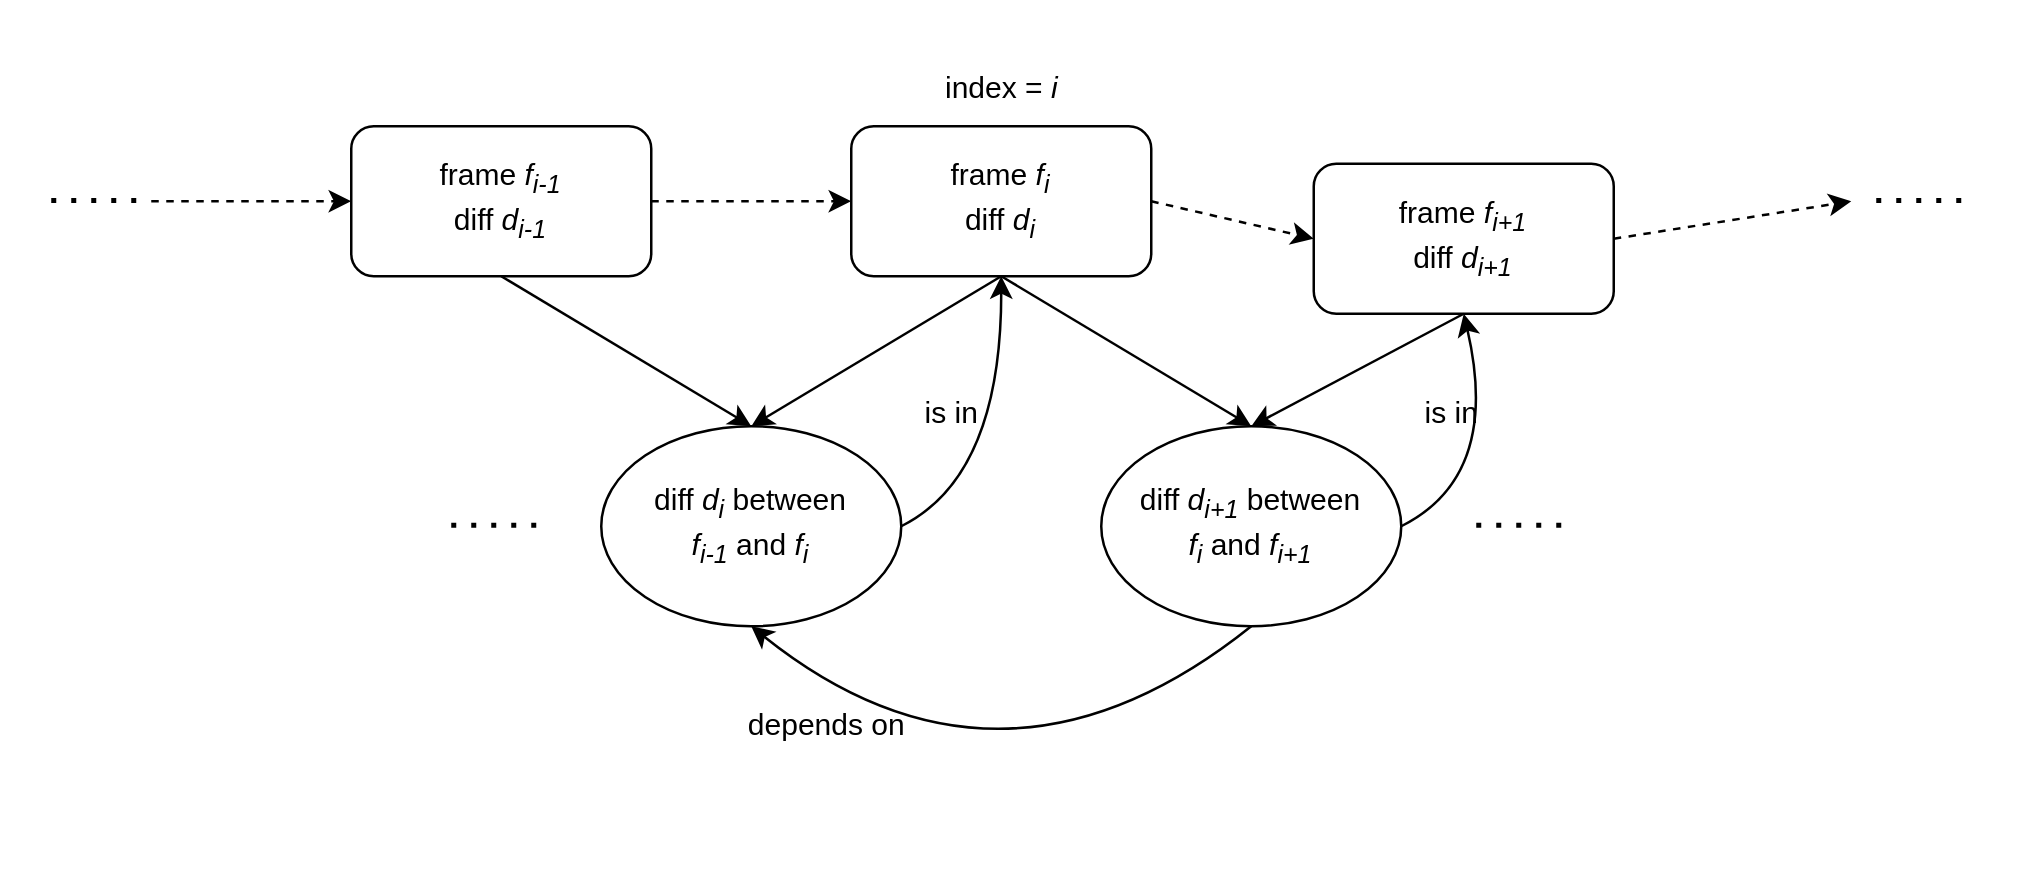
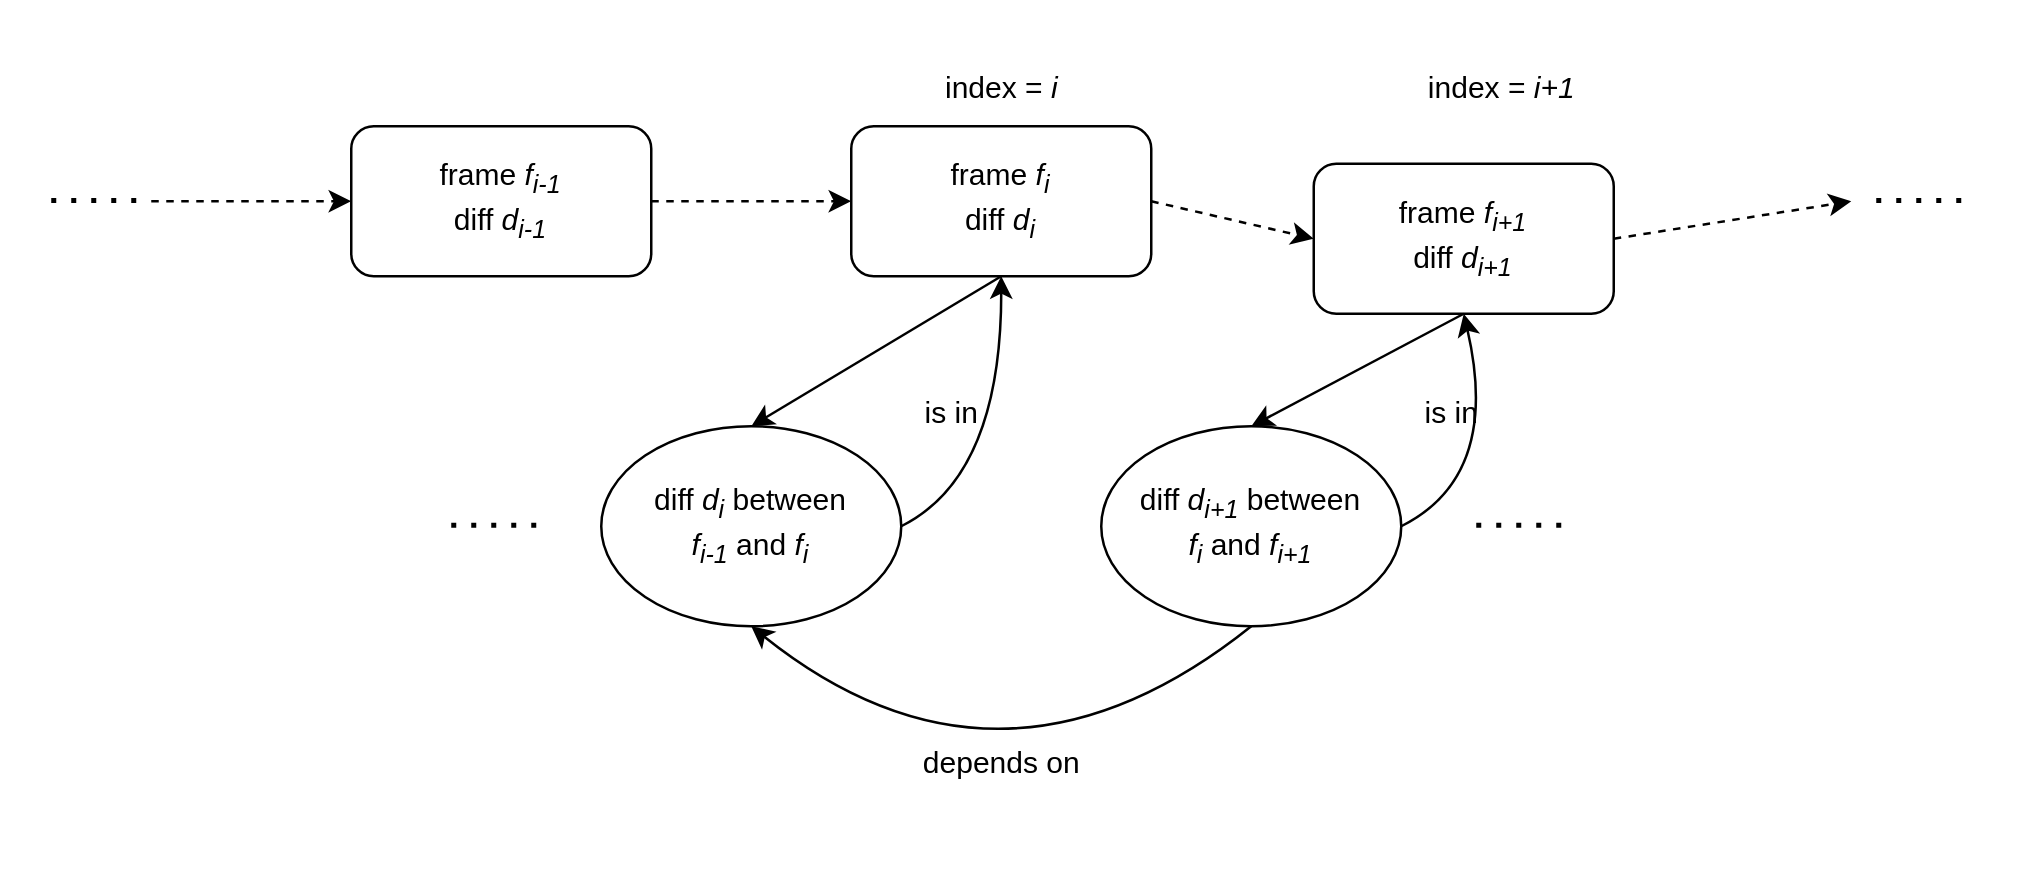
node "index = i+1": added
edge "frame fi-1 diff di-1" -> "diff di betweenfi-1 and fi": removed
edge "frame fi diff di" -> "diff di+1 between fi and fi+1": removed
node "depends on": moved (826, 726) -> (1001, 764)
